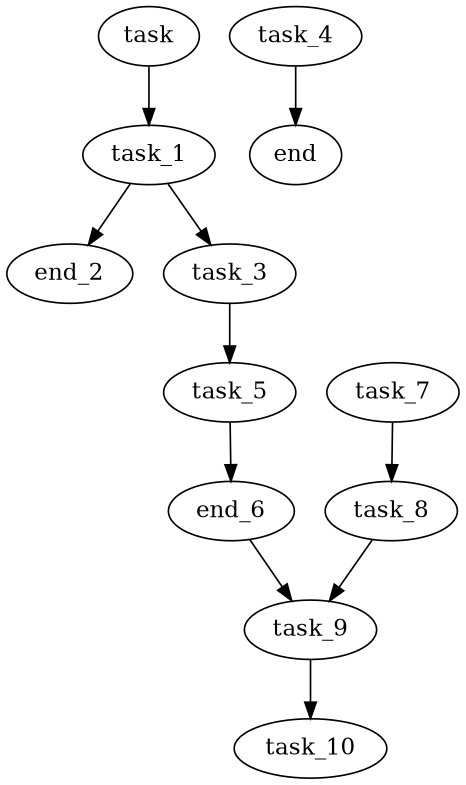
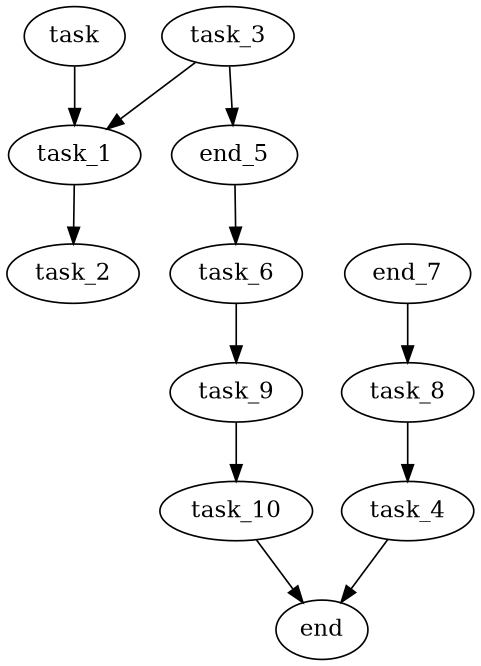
edge "task_1" -> "task_3": reversed
node "end_2": label "end_2" -> "task_2"
node "task_5": label "task_5" -> "end_5"
node "task_7": label "task_7" -> "end_7"
node "end_6": label "end_6" -> "task_6"
edge "task_8" -> "task_9": now "task_8" -> "task_4"
edge "task_10" -> "end": added
